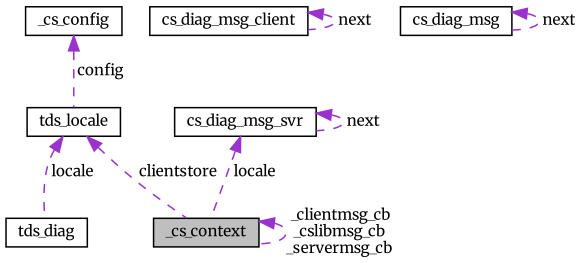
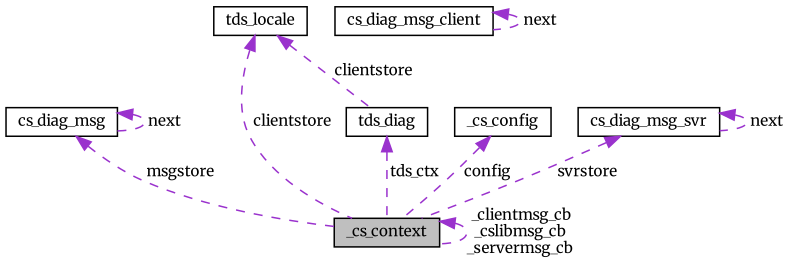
edge "tds_locale" -> "_cs_config": now "_cs_context" -> "_cs_config"
edge "tds_diag" -> "tds_locale": label " locale" -> " clientstore"
edge "_cs_context" -> "cs_diag_msg_svr": label " locale" -> " svrstore"
edge "_cs_context" -> "tds_diag": added, label "tds_ctx"
edge "_cs_context" -> "cs_diag_msg": added, label "msgstore"
